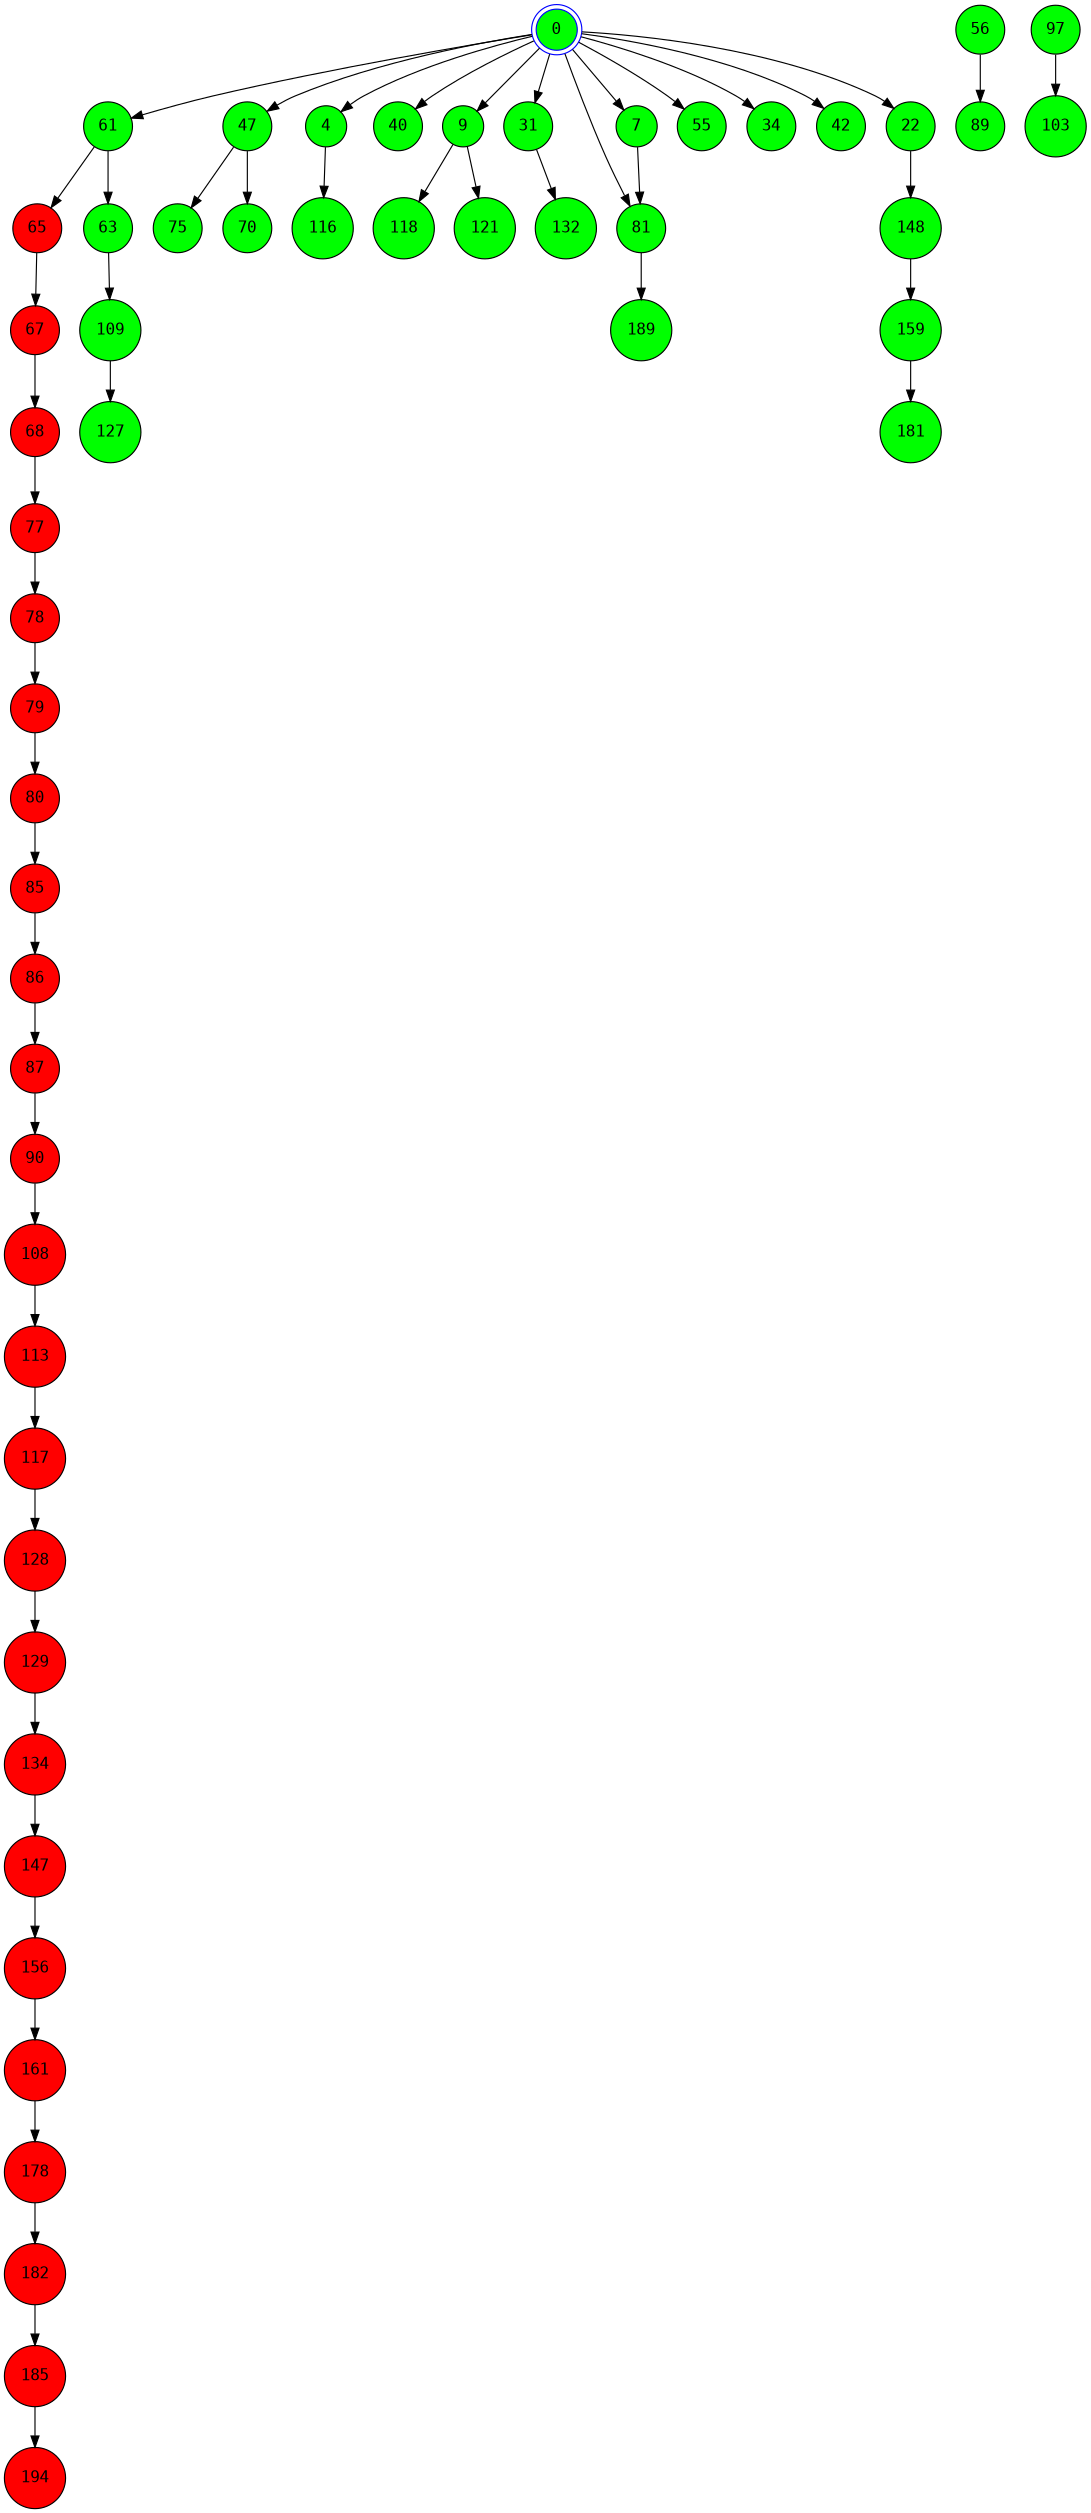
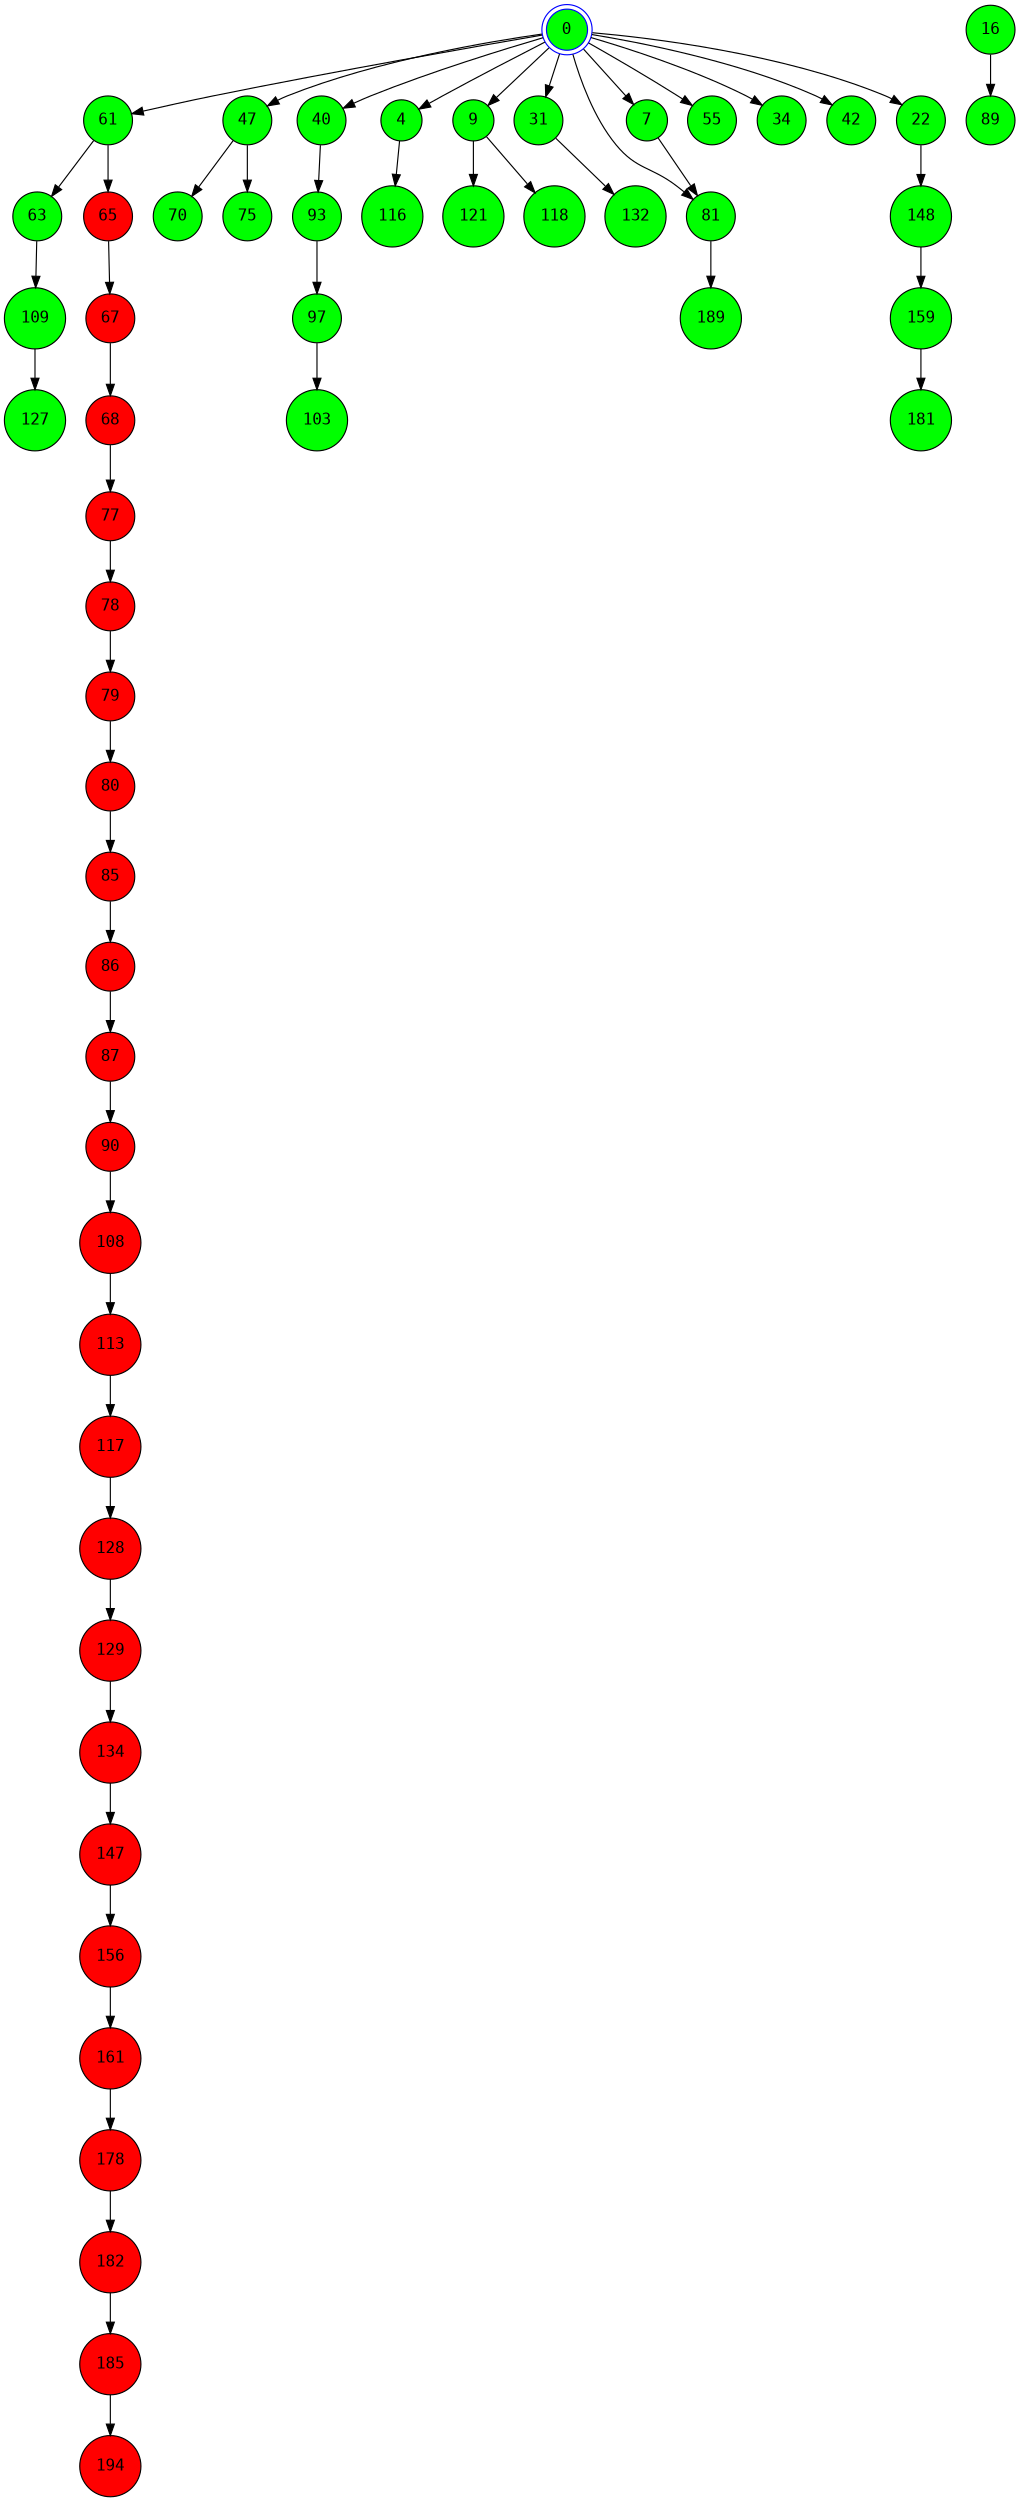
node "56": label "56" -> "16"
node "93": added
